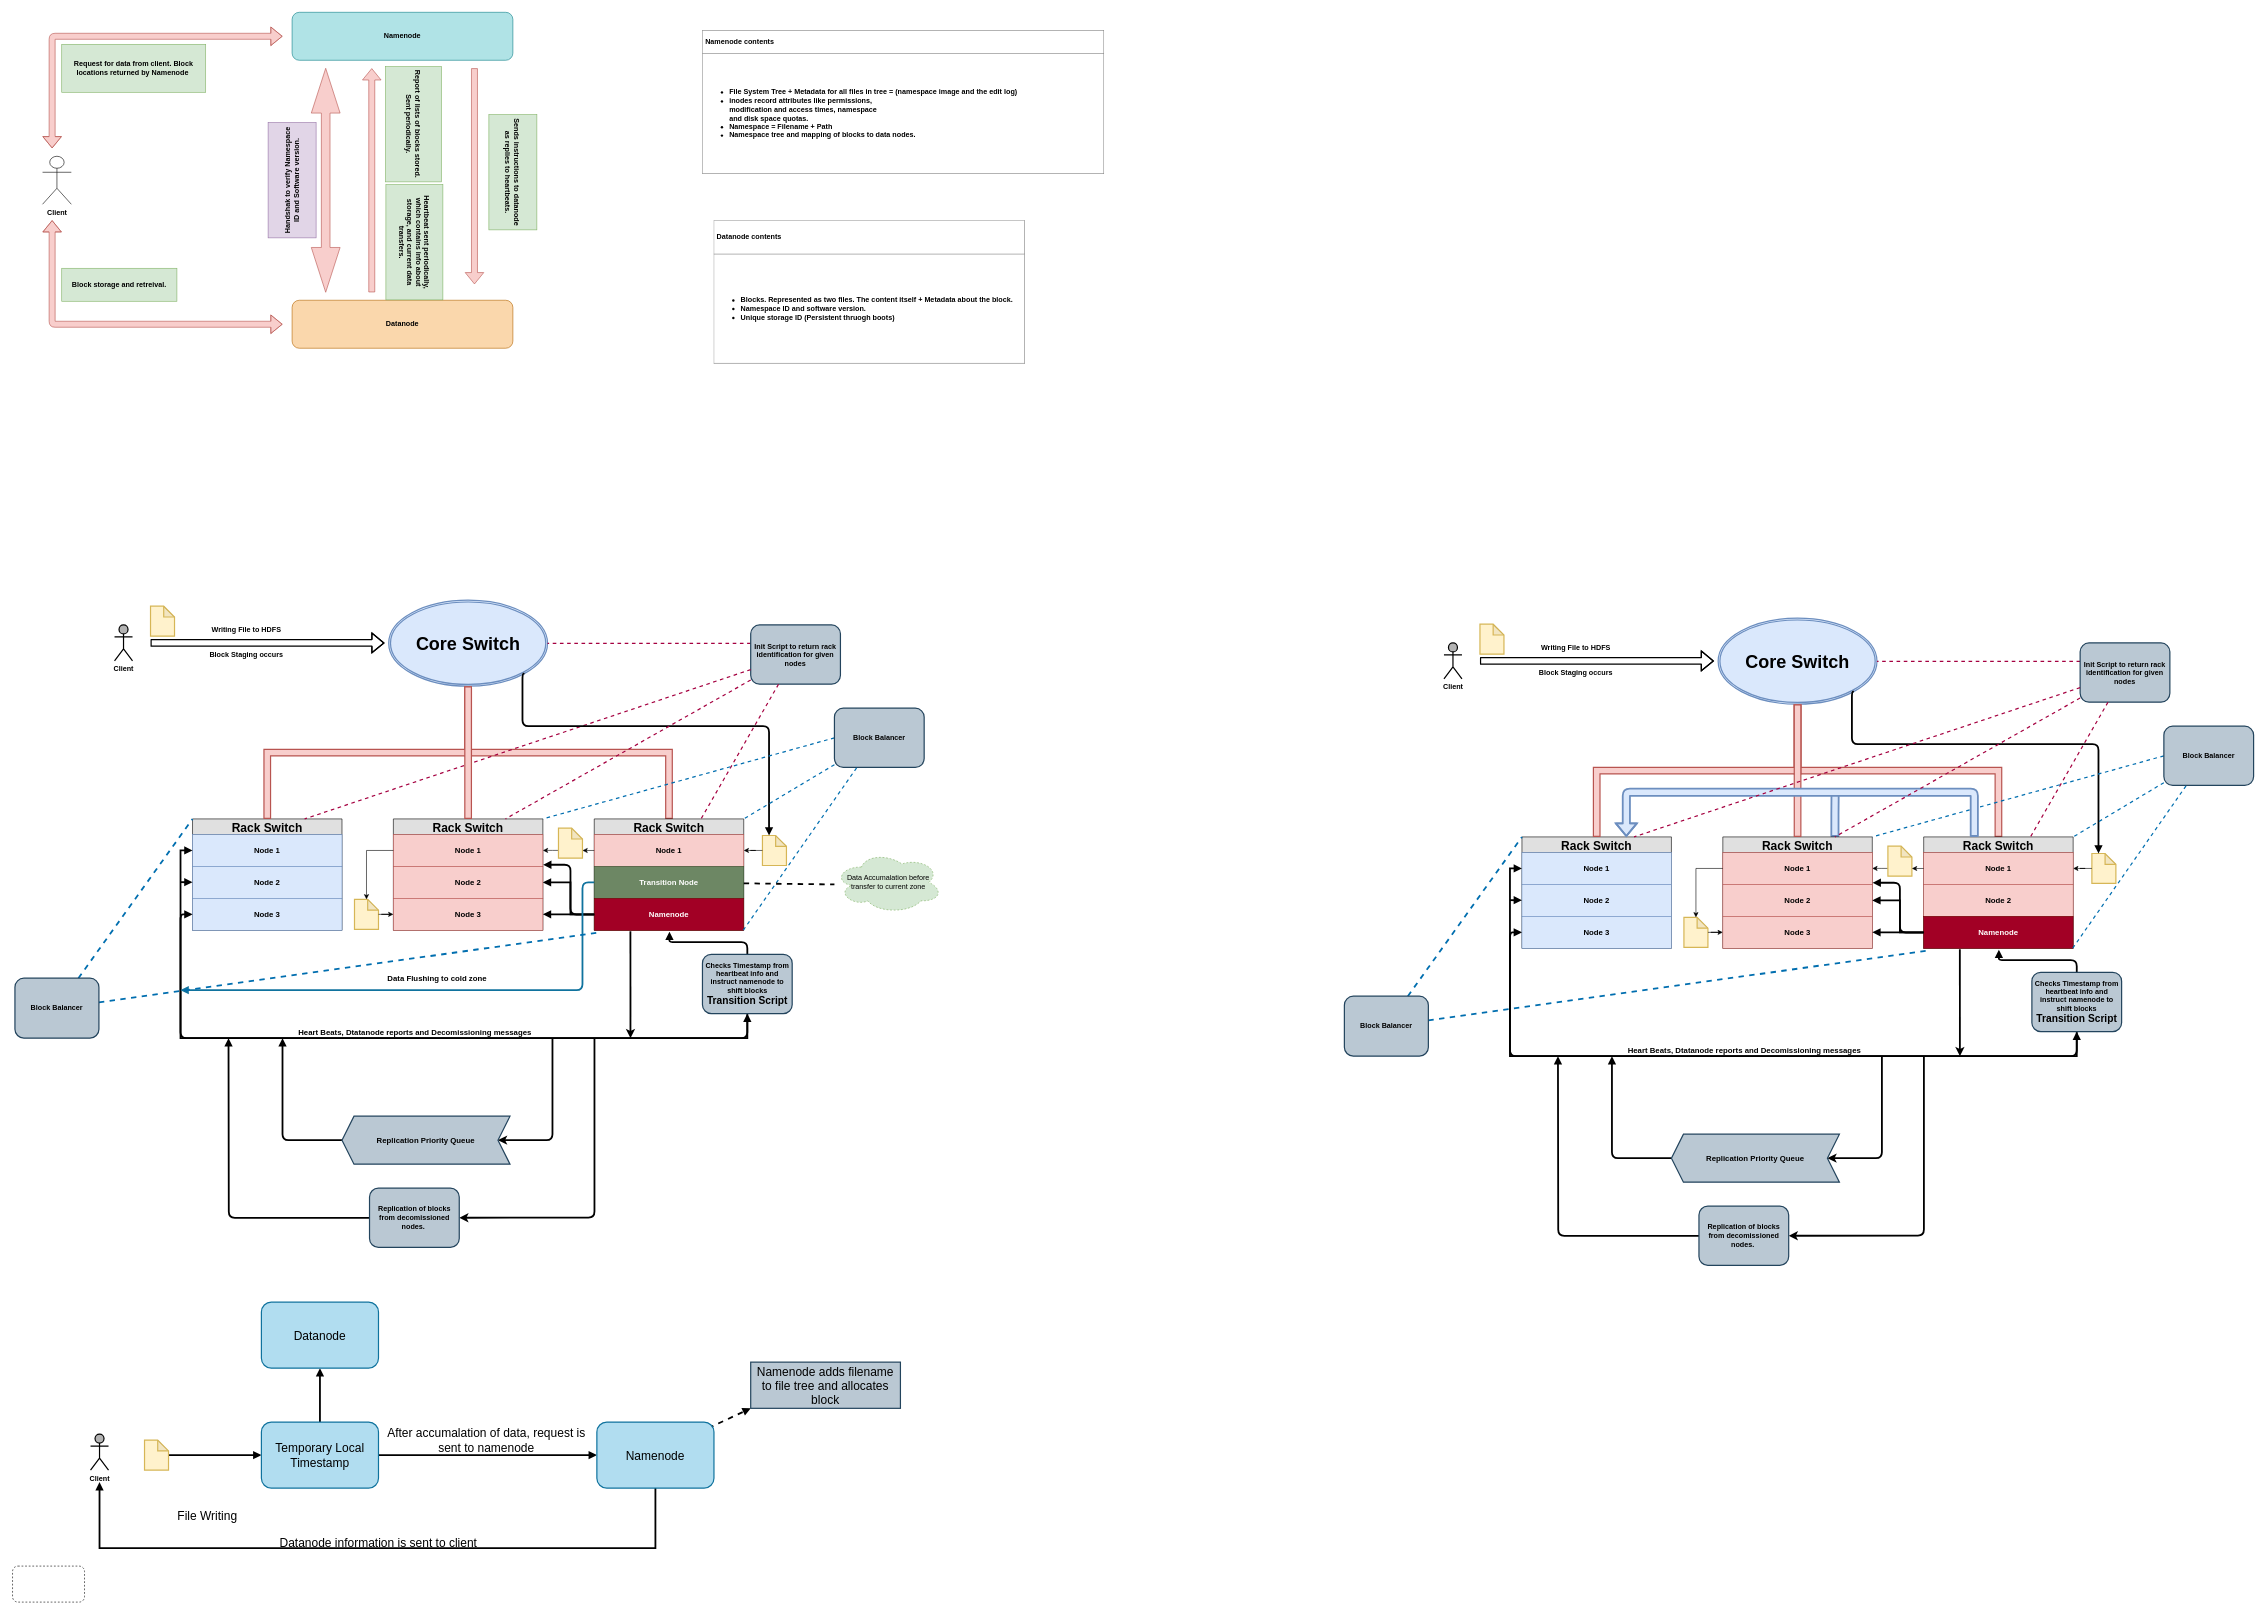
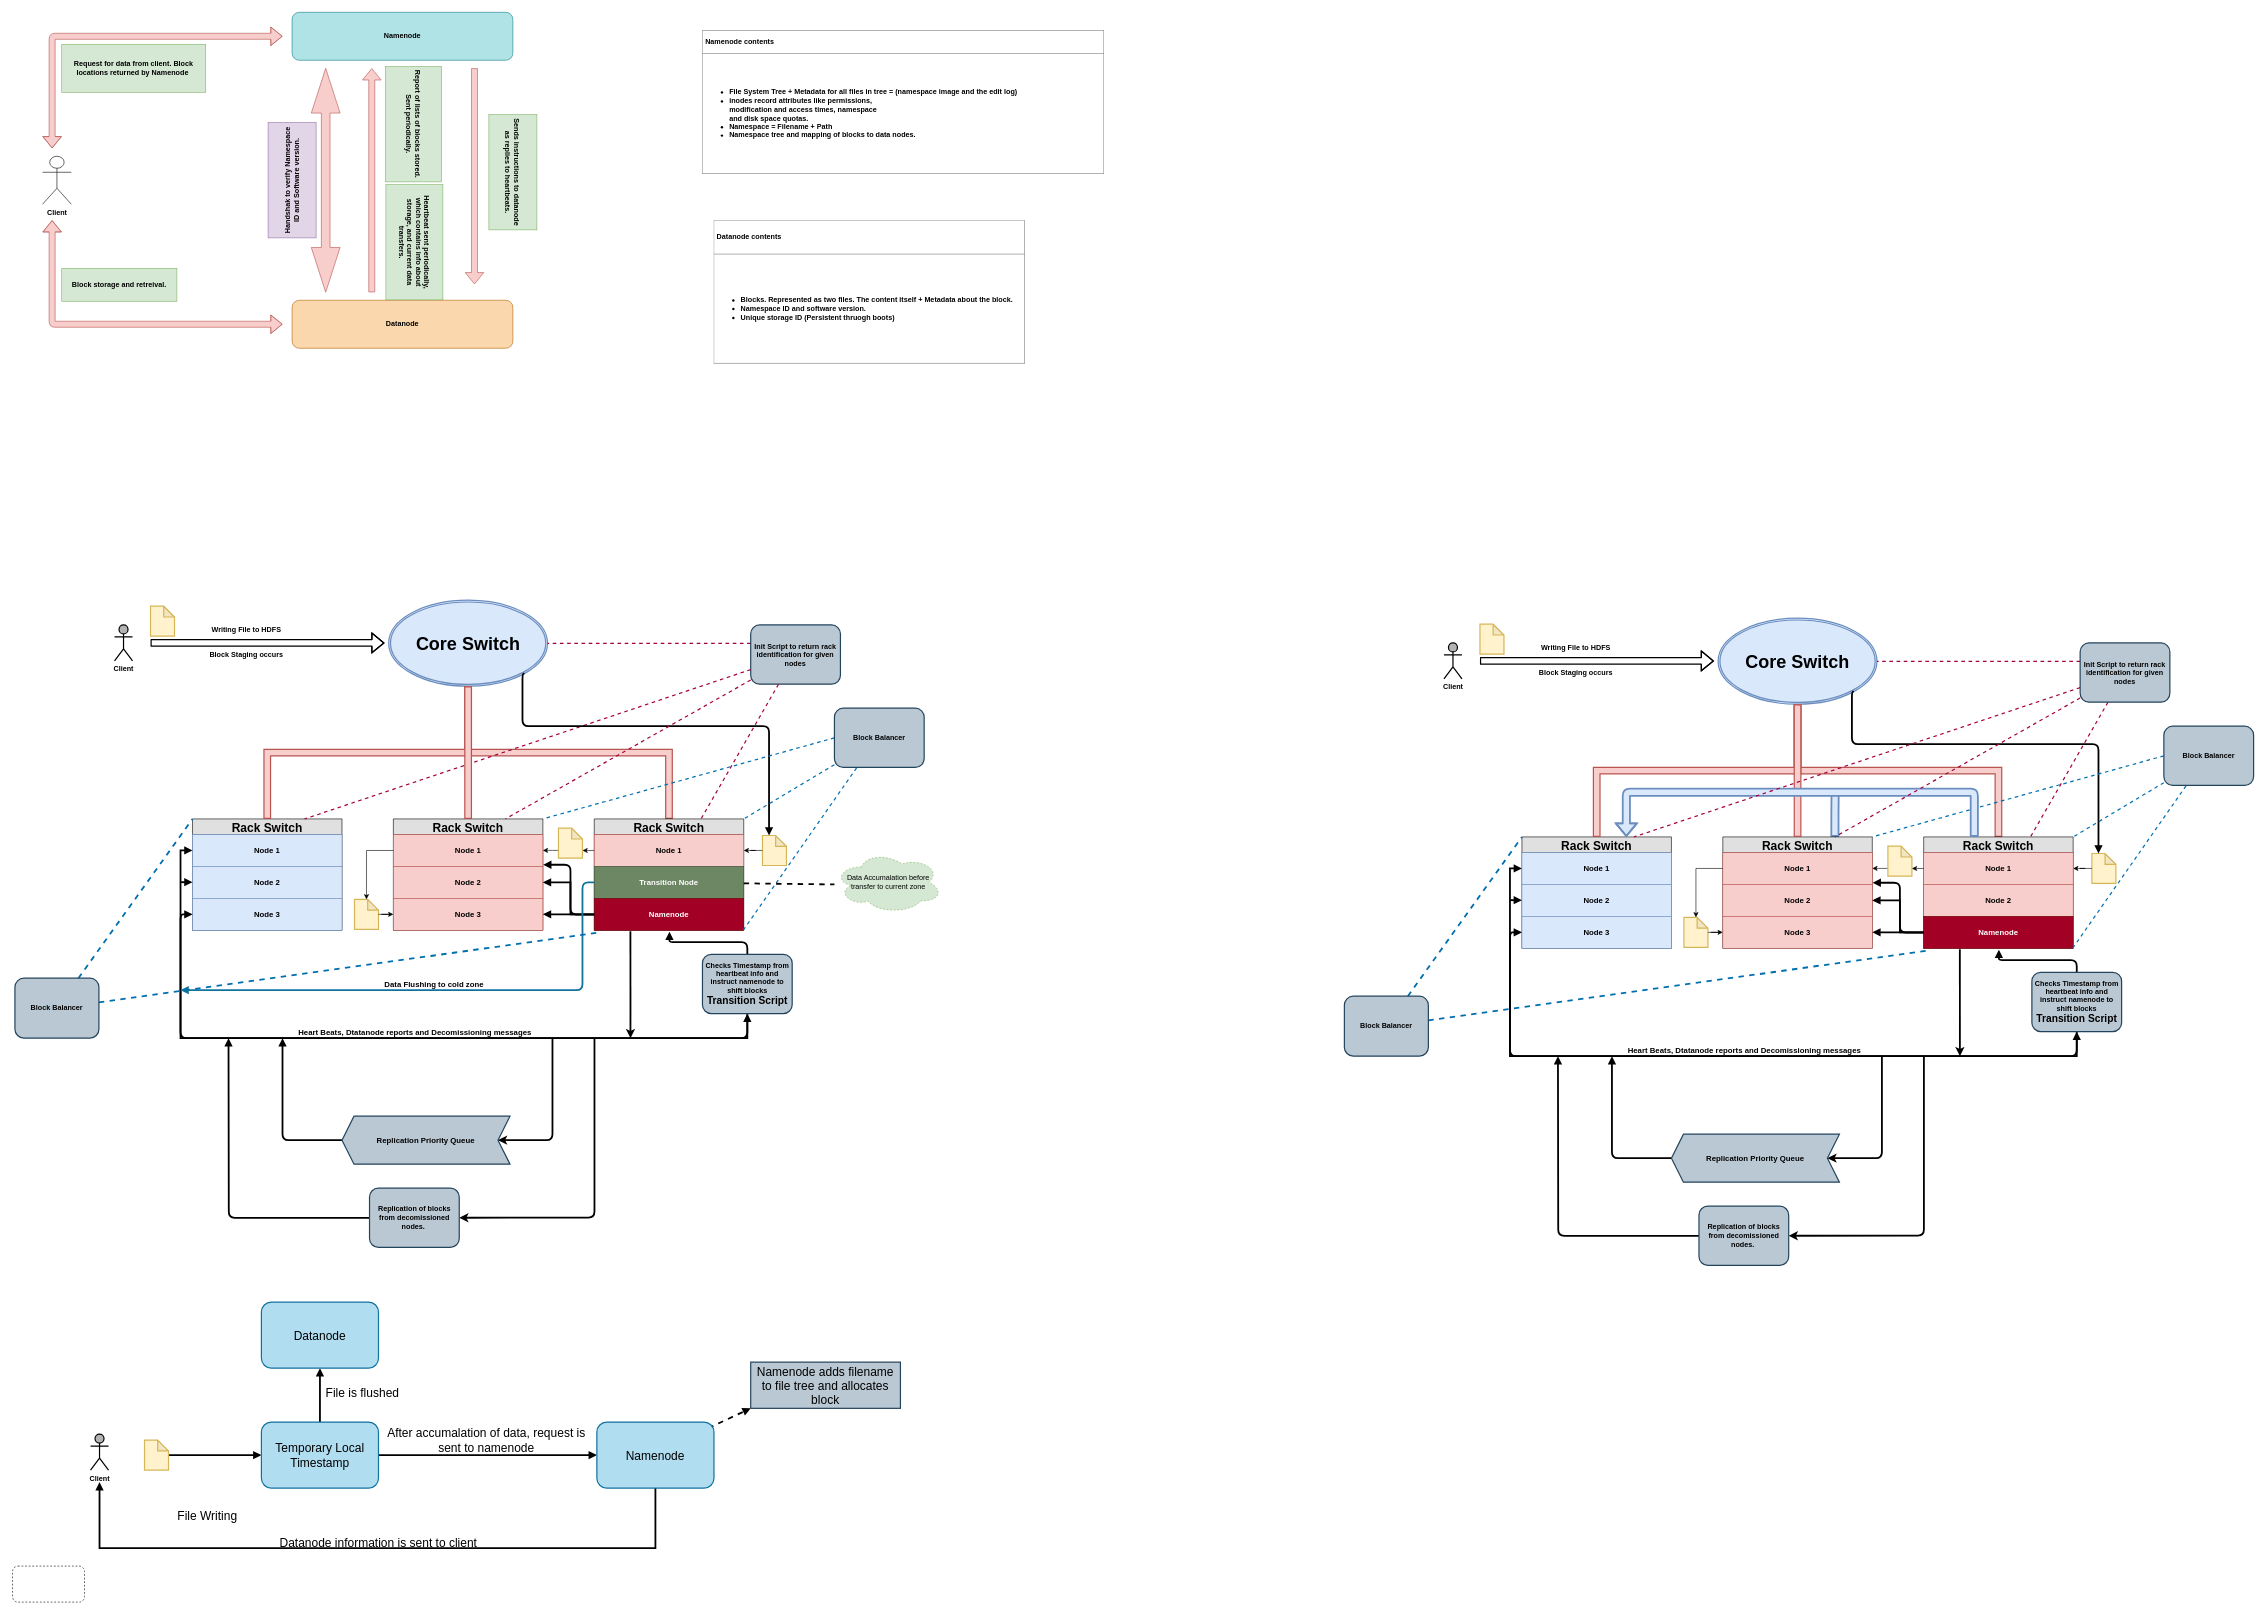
node "Data Flushing to cold zone": moved (437, 978) -> (434, 984)
node "File is flushed": added
